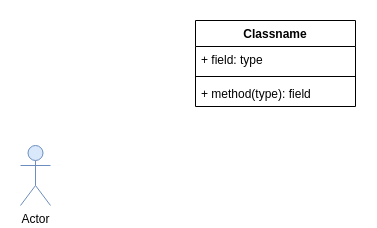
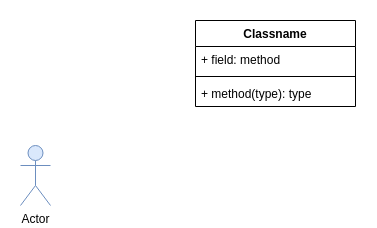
node "+ field: type": label "+ field: type" -> "+ field: method"
node "+ method(type): field": label "+ method(type): field" -> "+ method(type): type"
